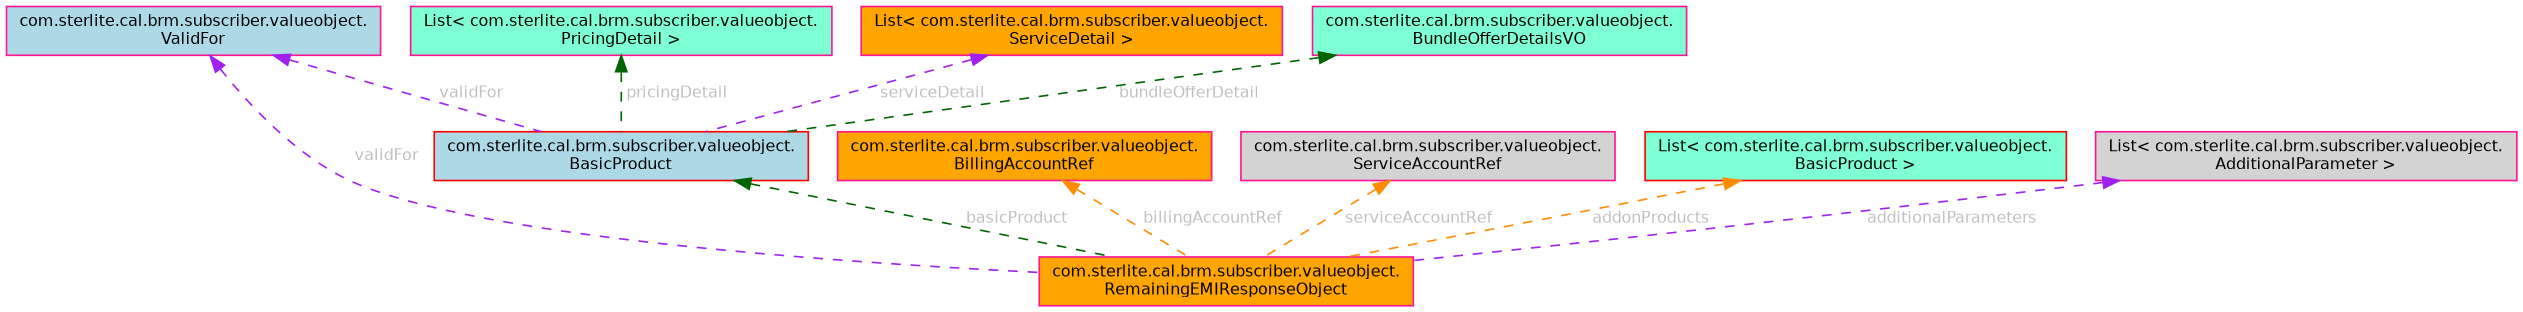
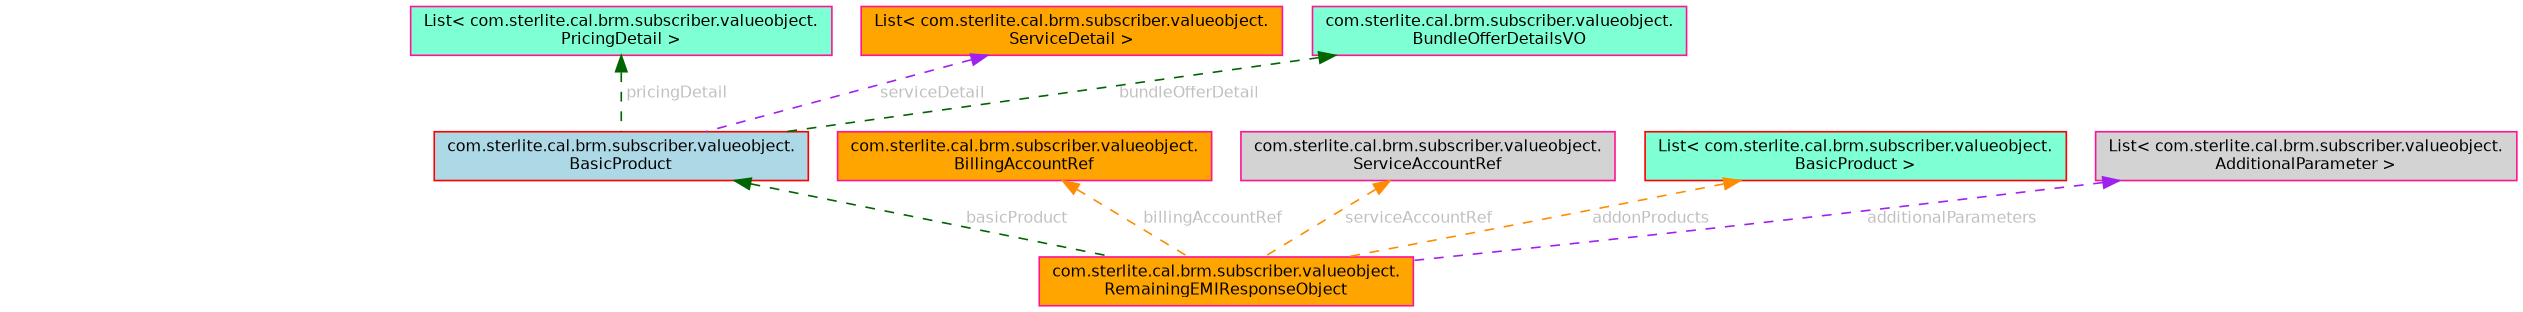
node "com.sterlite.cal.brm.subscriber.valueobject. ValidFor": removed
